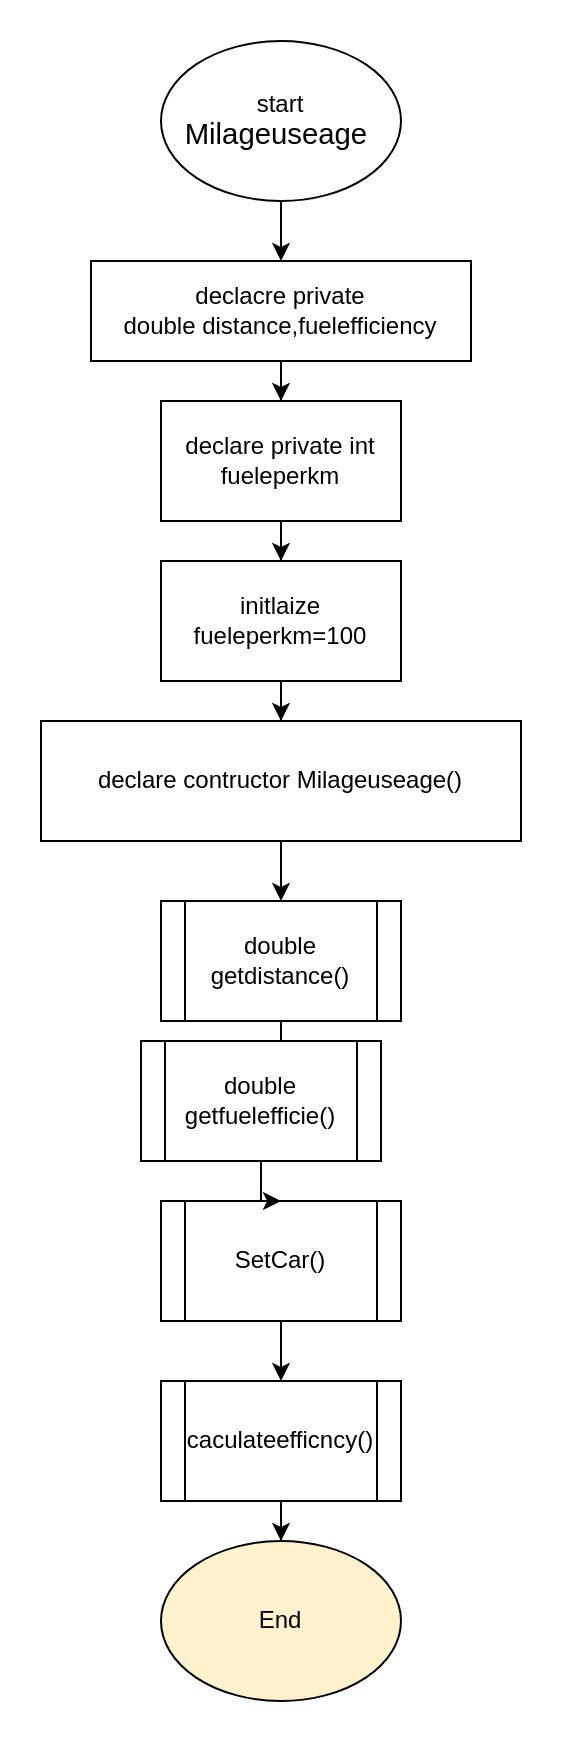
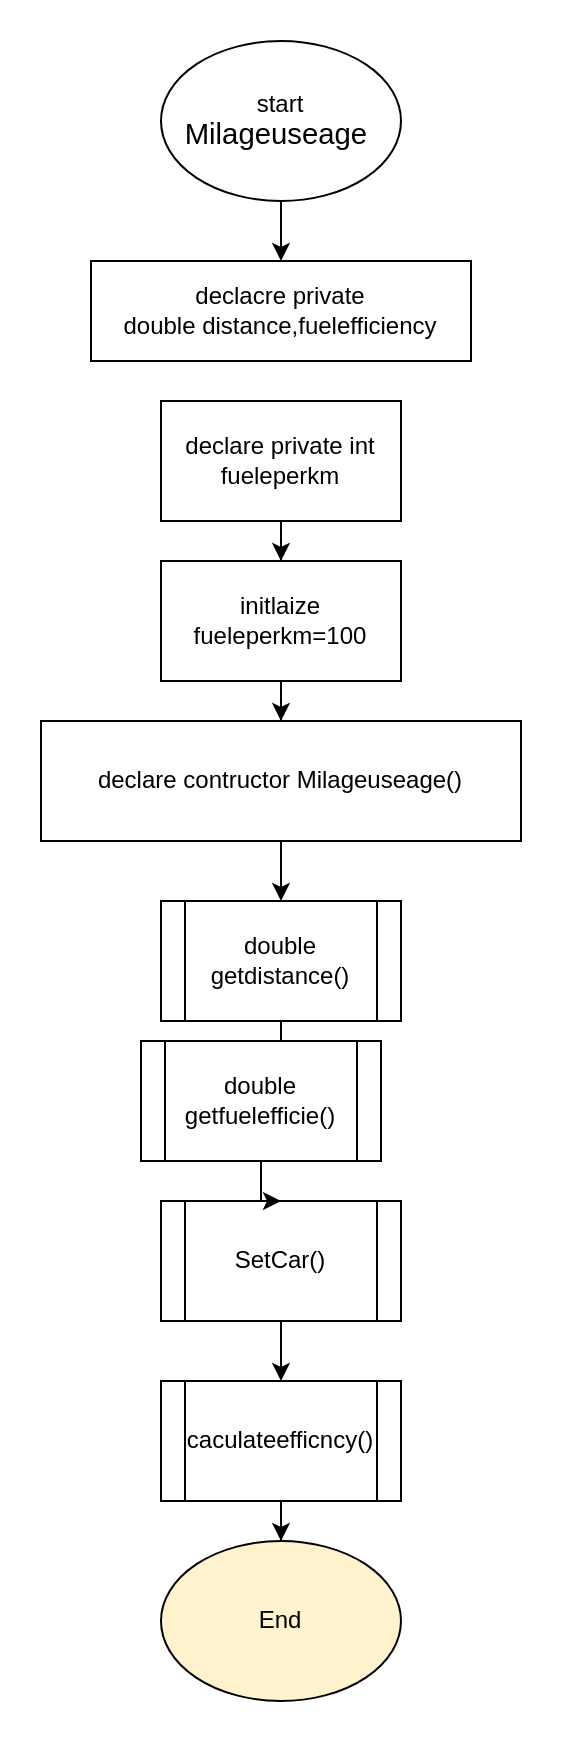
edge "declacre private double distance,fuelefficiency" -> "declare private int fueleperkm": removed
